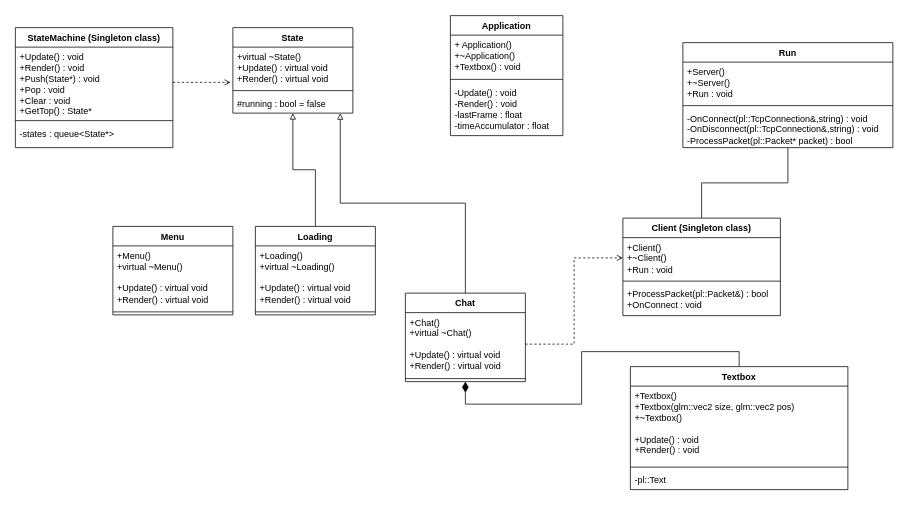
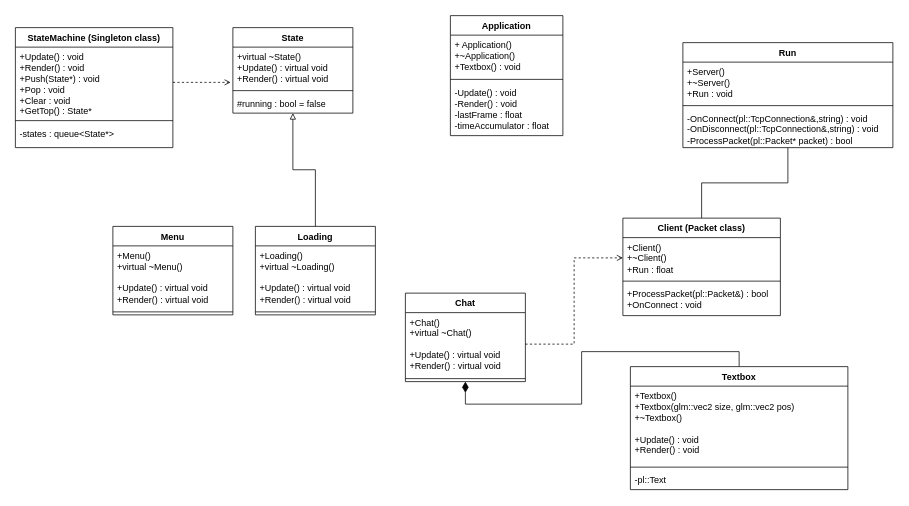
edge "Chat" -> "#running : bool = false": removed
node "Client (Singleton class)": label "Client (Singleton class)" -> "Client (Packet class)"
node "+Client() +~Client() +Run : void": label "+Client() +~Client() +Run : void" -> "+Client() +~Client() +Run : float"
